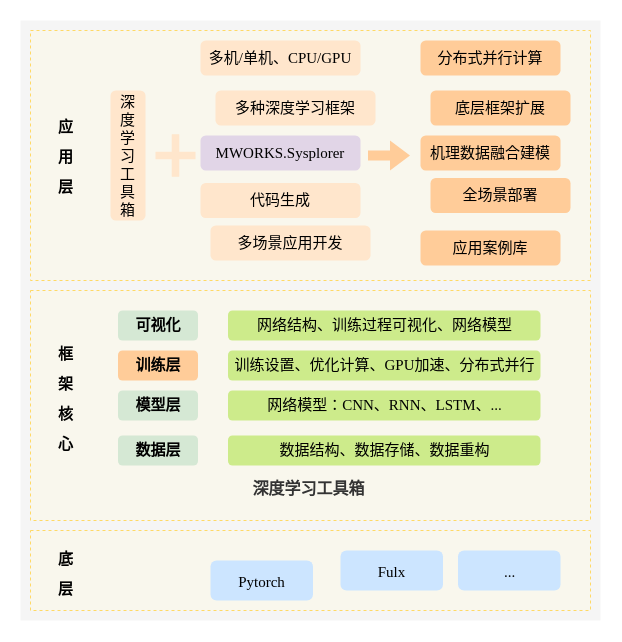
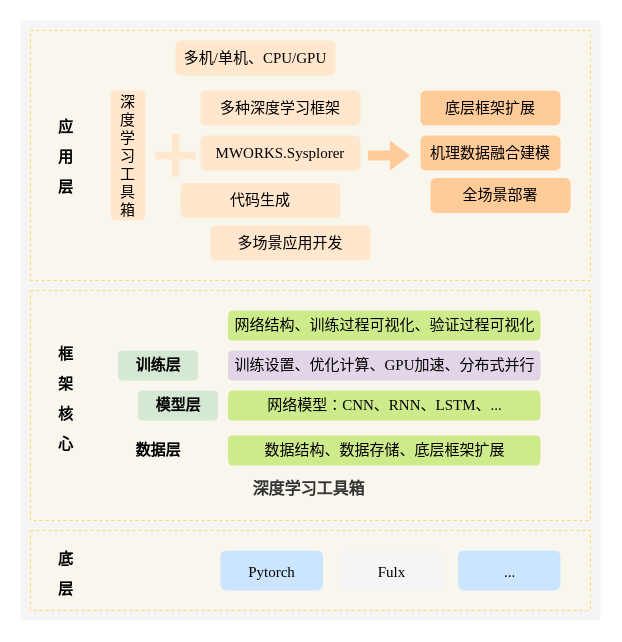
node "多机/单机、CPU/GPU": moved (281, 58) -> (256, 58)
node "分布式并行计算": removed
node "多种深度学习框架": moved (296, 108) -> (281, 108)
node "底层框架扩展": moved (501, 108) -> (491, 108)
node "MWORKS.Sysplorer": fillcolor #e1d5e7 -> #ffe6cc
node "代码生成": moved (281, 201) -> (261, 201)
node "应用案例库": removed
node "可视化": removed
node "网络结构、训练过程可视化、网络模型": label "网络结构、训练过程可视化、网络模型" -> "网络结构、训练过程可视化、验证过程可视化"
node "训练层": fillcolor #ffcc99 -> #d5e8d4
node "训练设置、优化计算、GPU加速、分布式并行": fillcolor #cdeb8b -> #e1d5e7
node "模型层": moved (158, 406) -> (178, 406)
node "数据层": fillcolor #d5e8d4 -> #f9f7ed
node "数据结构、数据存储、数据重构": label "数据结构、数据存储、数据重构" -> "数据结构、数据存储、底层框架扩展"
node "Fulx": fillcolor #cce5ff -> #f5f5f5
node "Pytorch": moved (262, 581) -> (272, 571)
